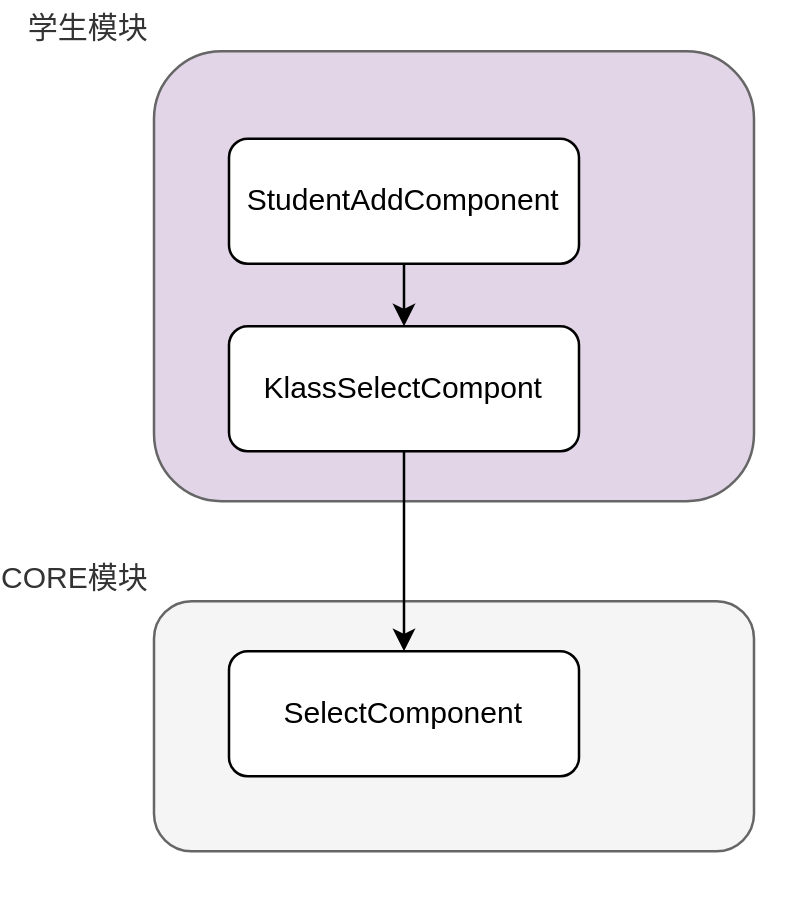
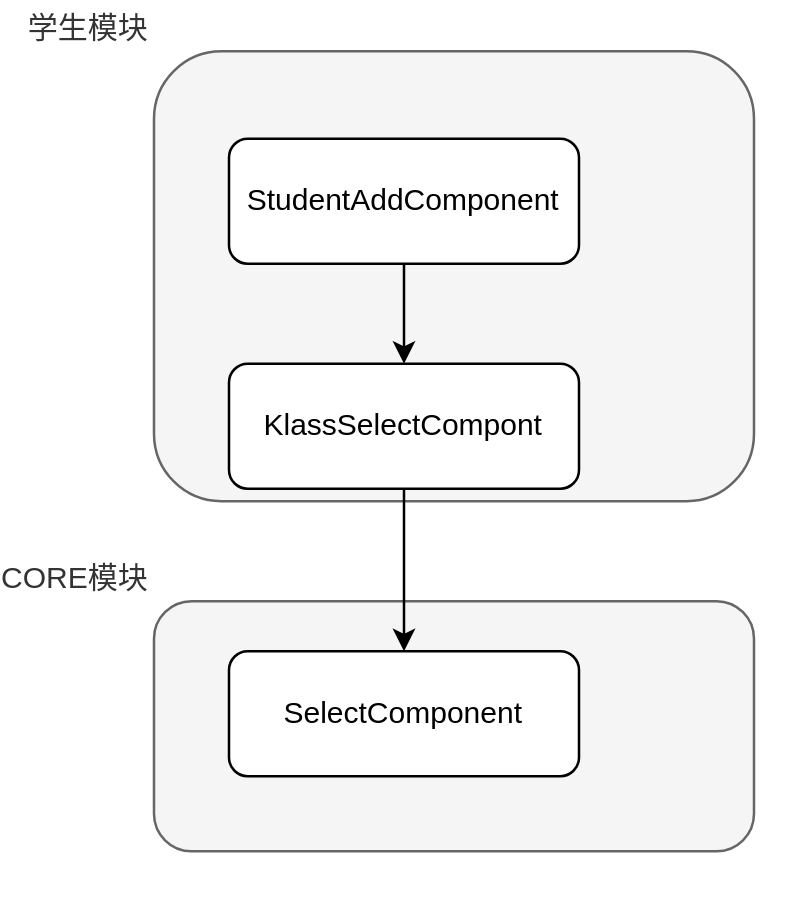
node "学生模块": fillcolor #e1d5e7 -> #f5f5f5
node "KlassSelectCompont": moved (404, 389) -> (404, 426)
